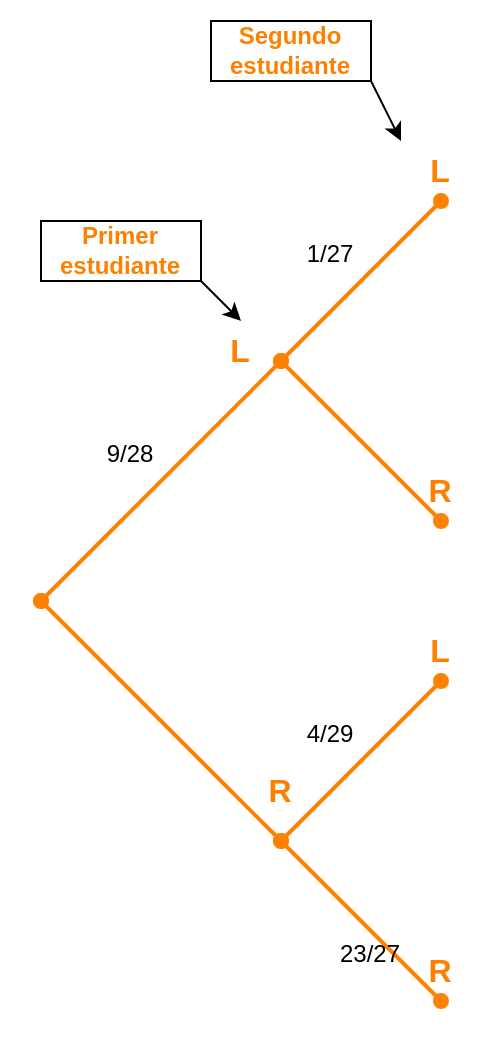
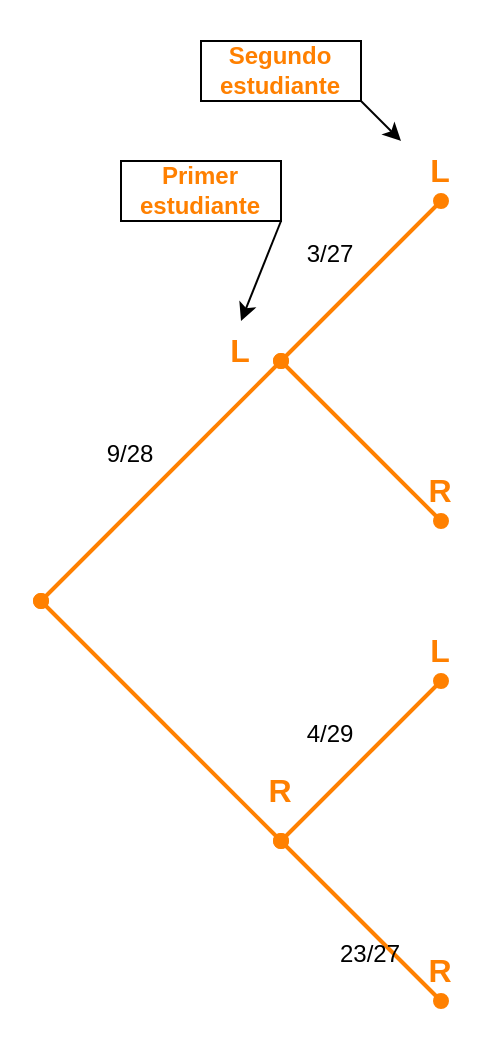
node "Segundo estudiante": moved (291, 51) -> (281, 71)
node "Primer estudiante": moved (121, 251) -> (201, 191)
node "1/27": label "1/27" -> "3/27"
